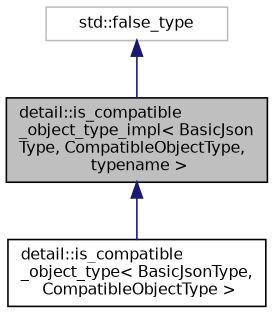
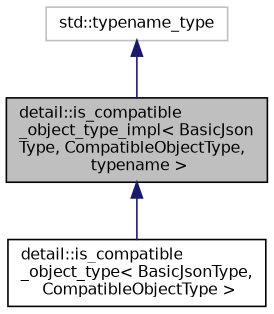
node "std::false_type": label "std::false_type" -> "std::typename_type"
